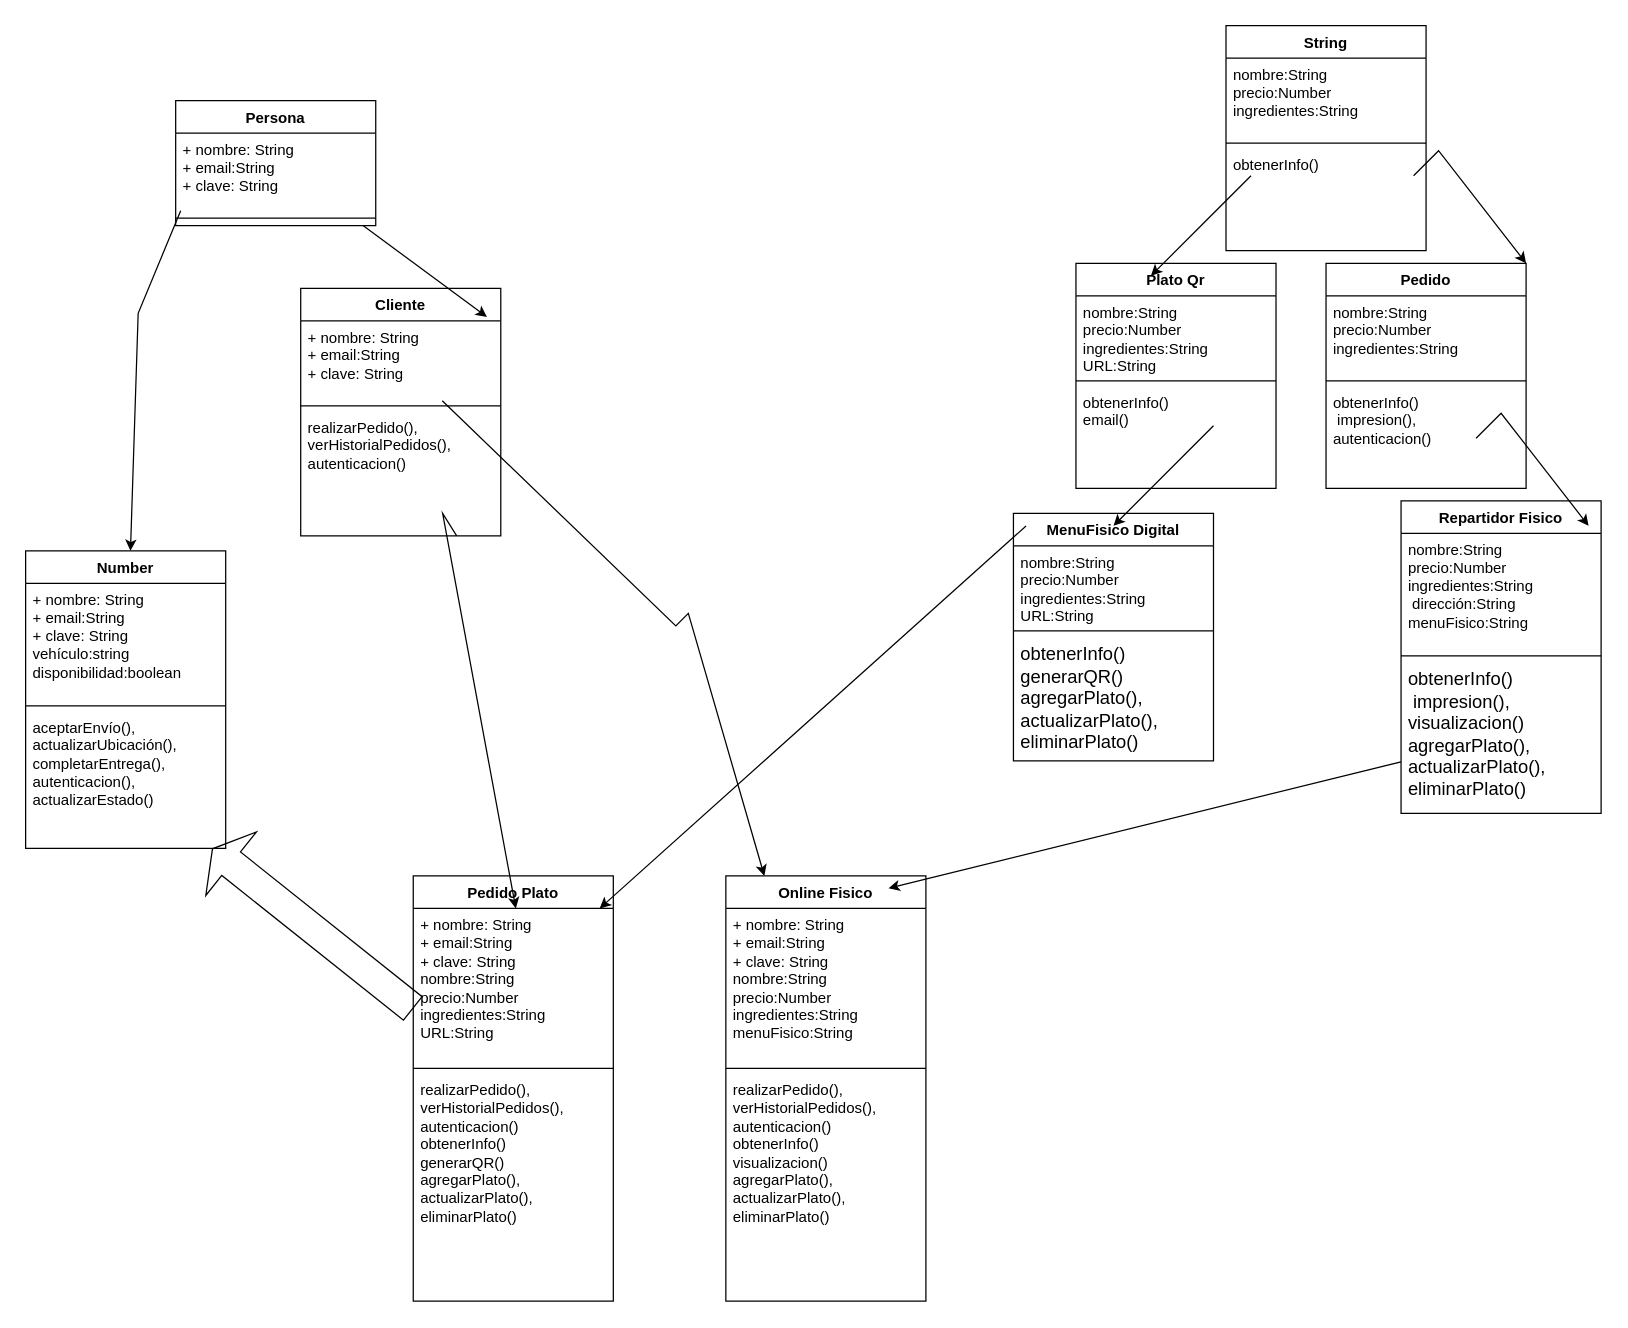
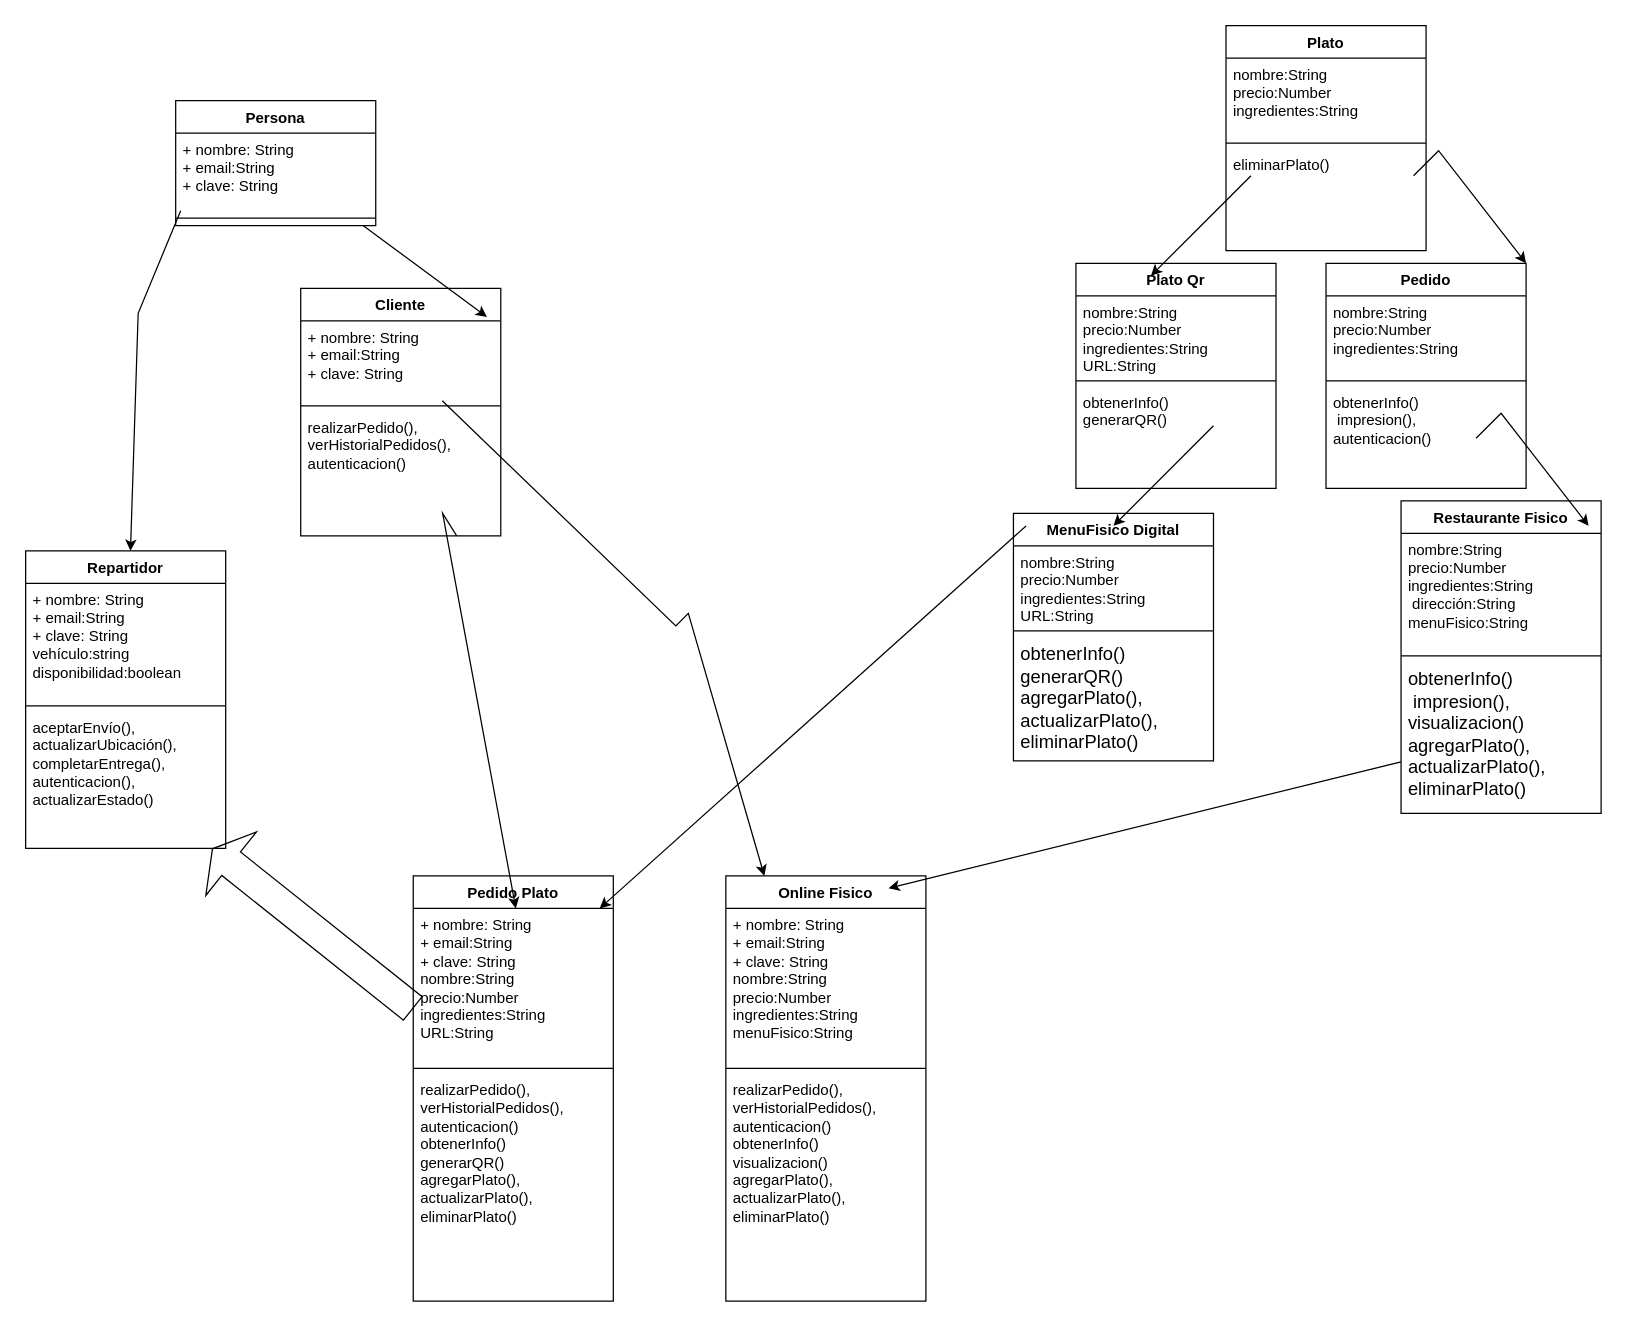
node "String": label "String" -> "Plato"
node "obtenerInfo()": label "obtenerInfo()" -> "eliminarPlato()"
node "obtenerInfo() email()": label "obtenerInfo() email()" -> "obtenerInfo() generarQR()"
node "Repartidor Fisico": label "Repartidor Fisico" -> "Restaurante Fisico"
node "Number": label "Number" -> "Repartidor"
